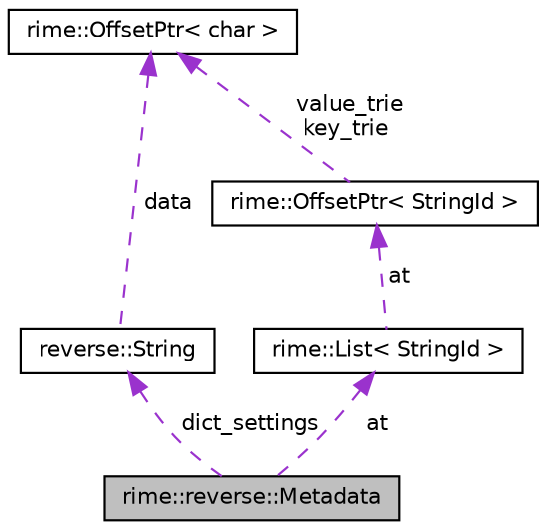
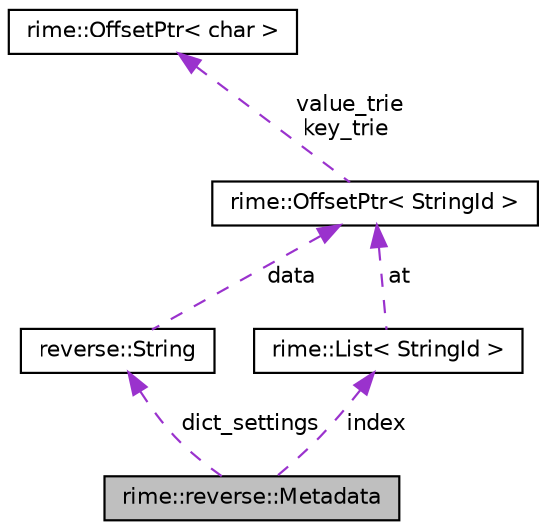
edge "reverse::String" -> "rime::OffsetPtr< char >": now "reverse::String" -> "rime::OffsetPtr< StringId >"
edge "rime::reverse::Metadata" -> "rime::List< StringId >": label " at" -> " index"
